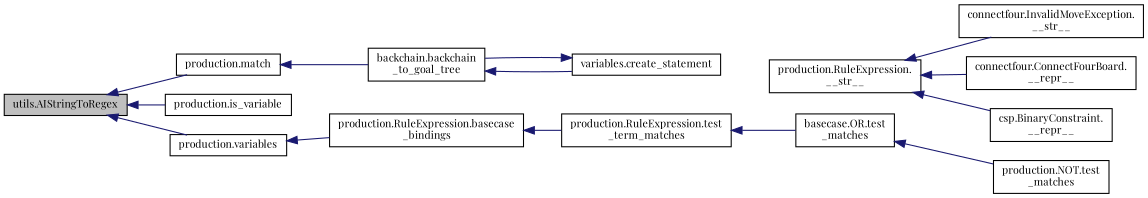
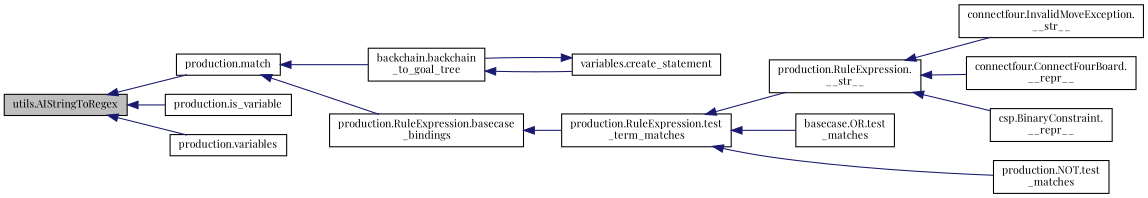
edge "production.RuleExpression. __str__" -> "production.RuleExpression.test _term_matches": added
edge "production.RuleExpression.basecase _bindings" -> "production.variables": now "production.RuleExpression.basecase _bindings" -> "production.match"
edge "production.NOT.test _matches" -> "basecase.OR.test _matches": now "production.NOT.test _matches" -> "production.RuleExpression.test _term_matches"
